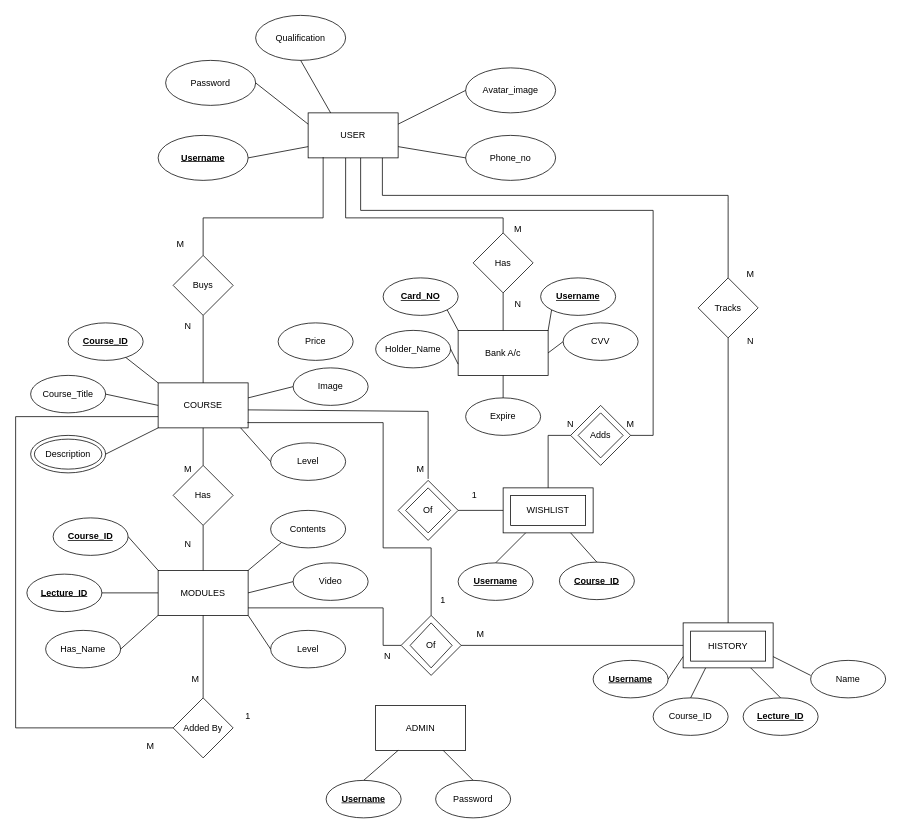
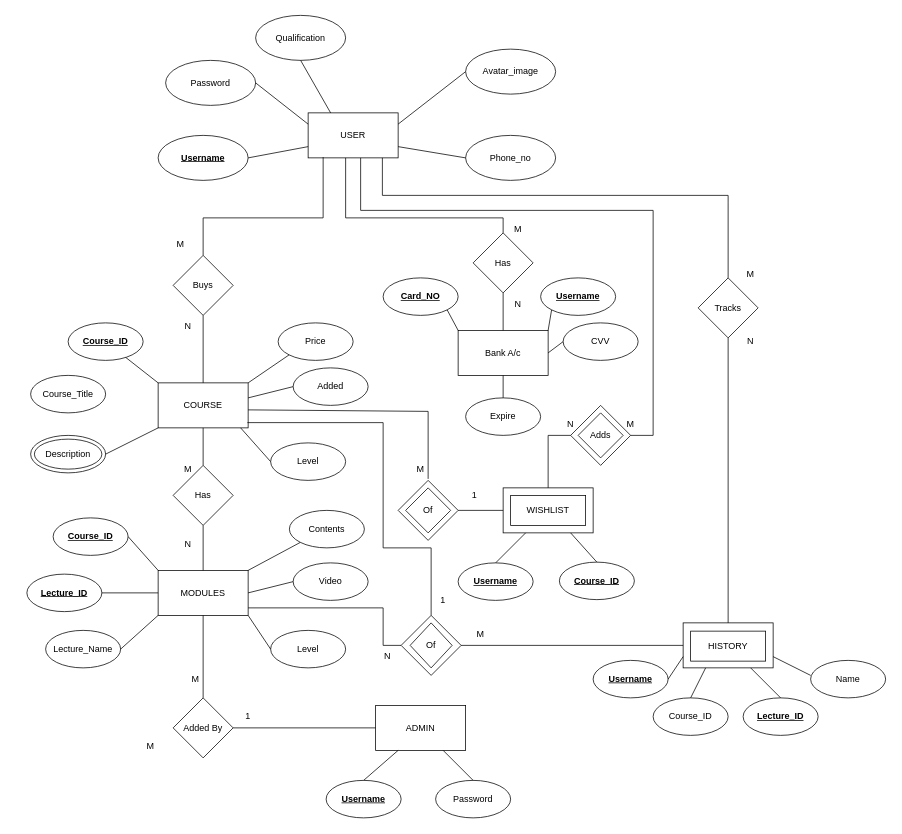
node "Avatar_image": moved (510, 90) -> (510, 72)
node "Holder_Name": removed
edge "Holder_Name" -- "Bank A/c": removed
edge "Price" -- "COURSE": added
node "Image": label "Image" -> "Added"
edge "Course_Title" -- "COURSE": removed
node "Contents": moved (308, 529) -> (327, 529)
edge "COURSE" -- "Added By": removed
node "Has_Name": label "Has_Name" -> "Lecture_Name"
edge "Added By" -- "ADMIN": added
